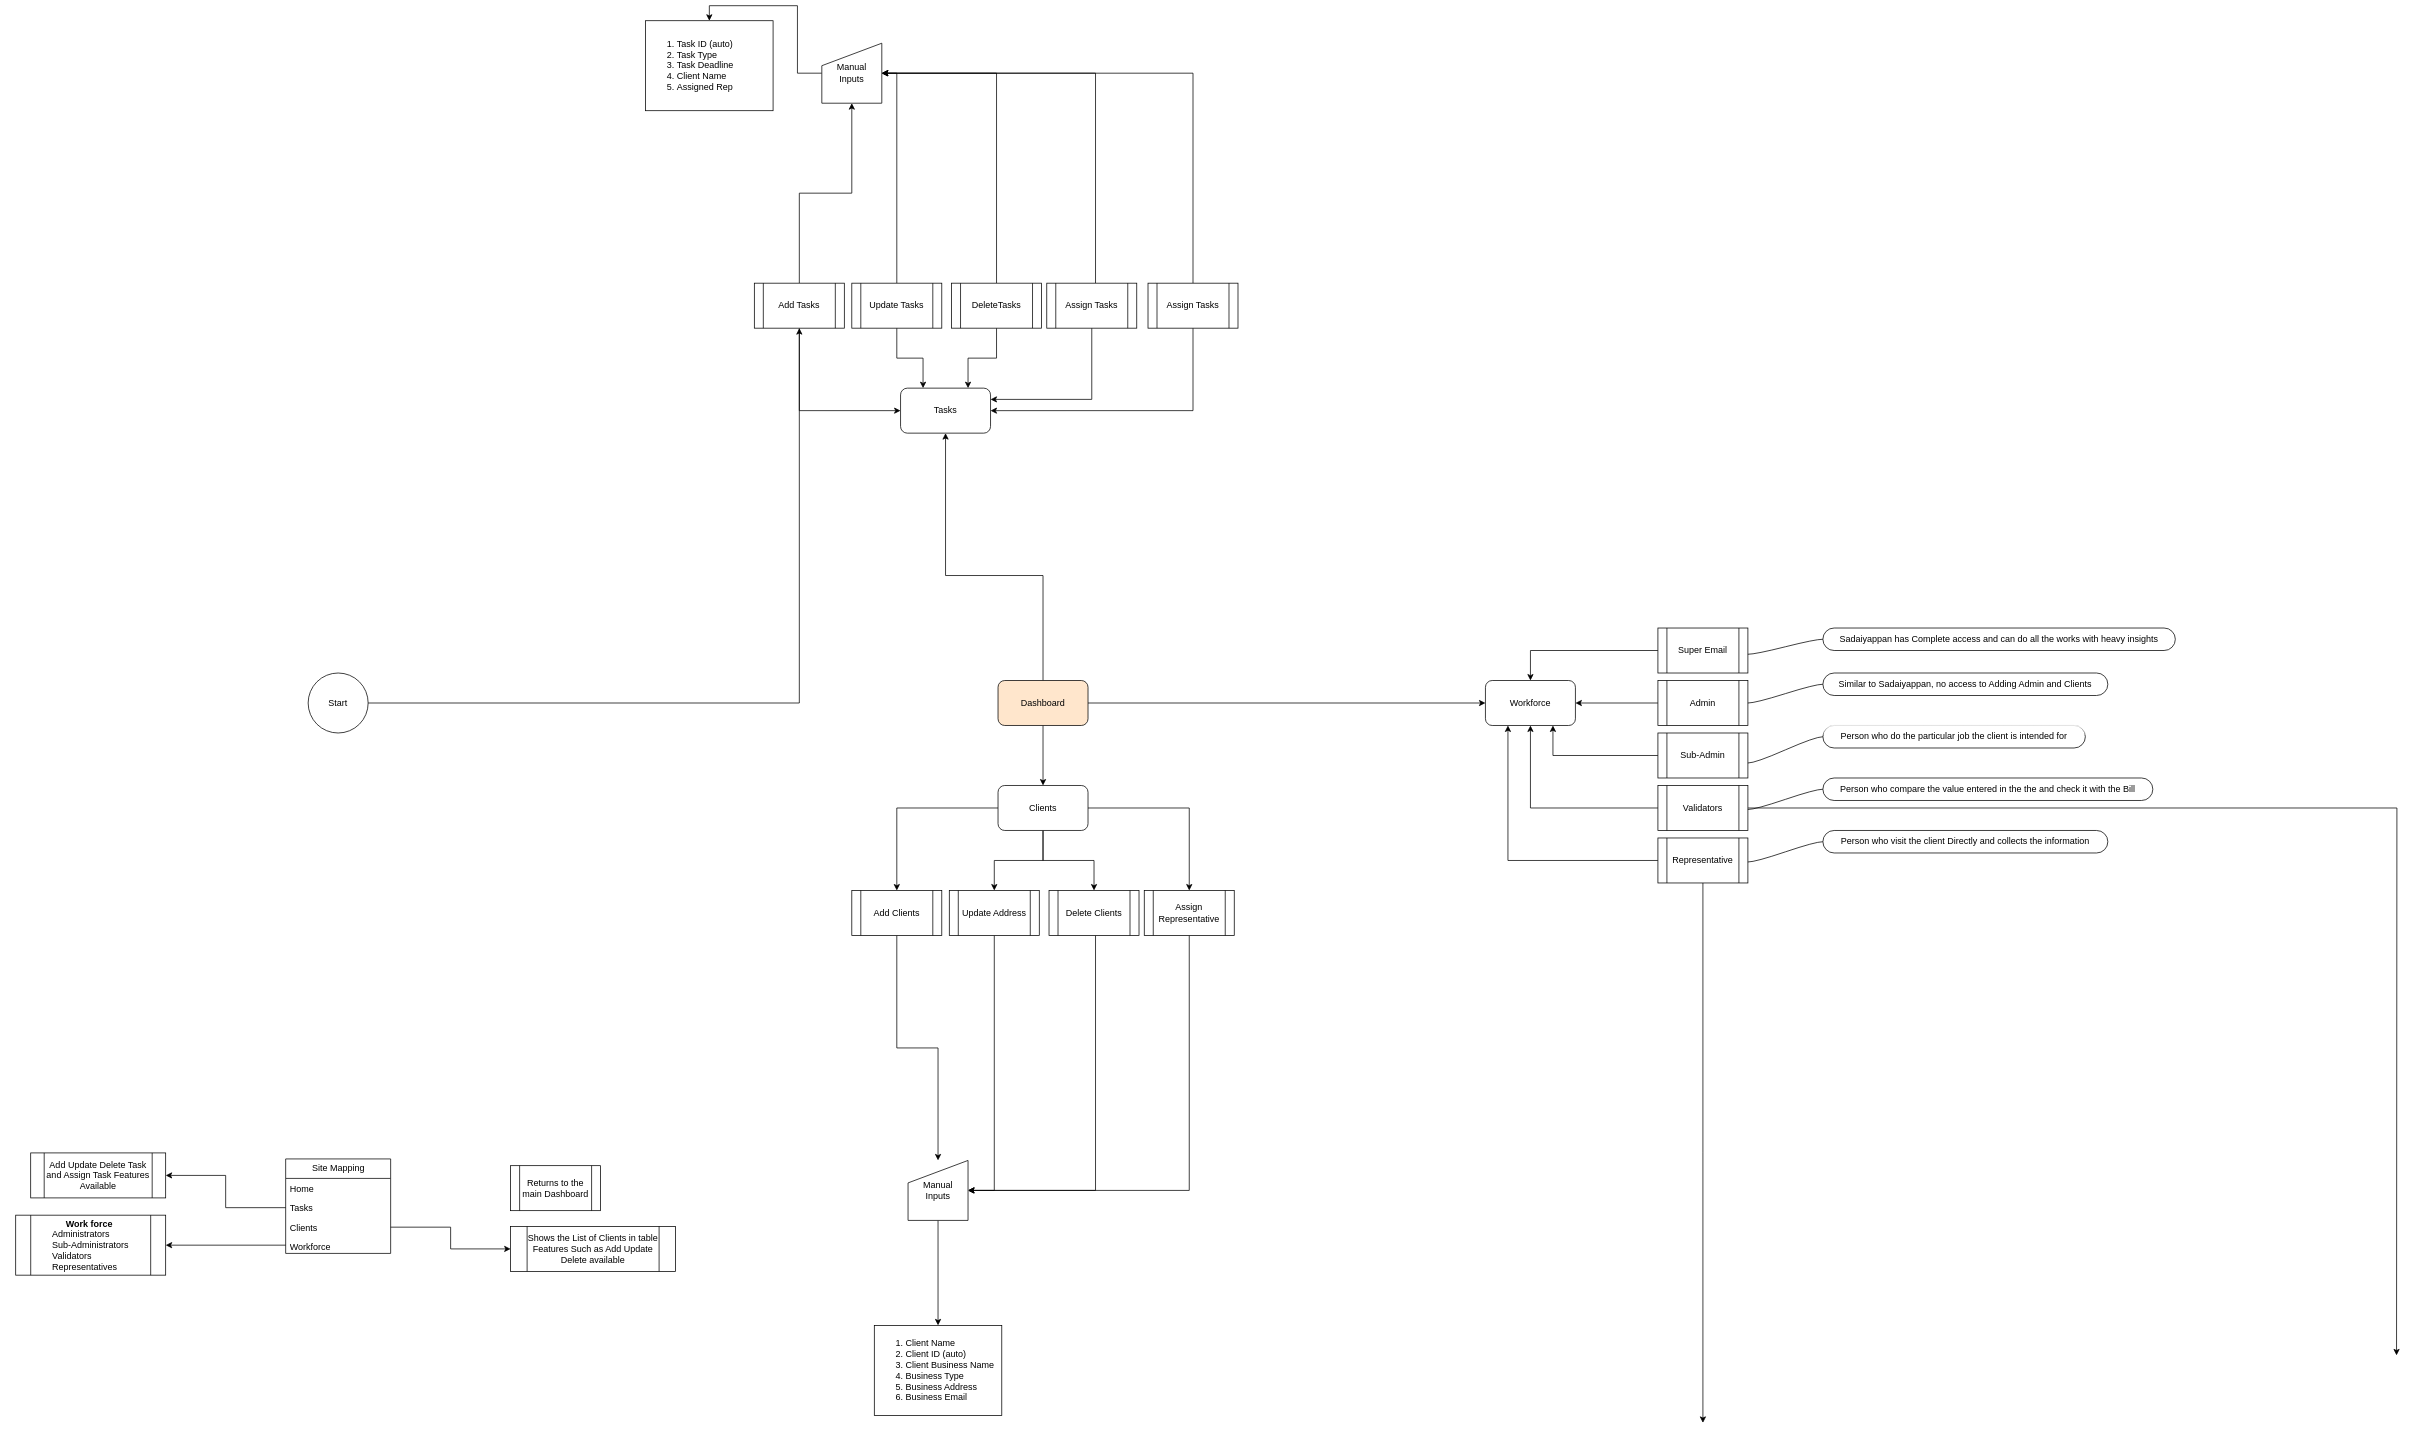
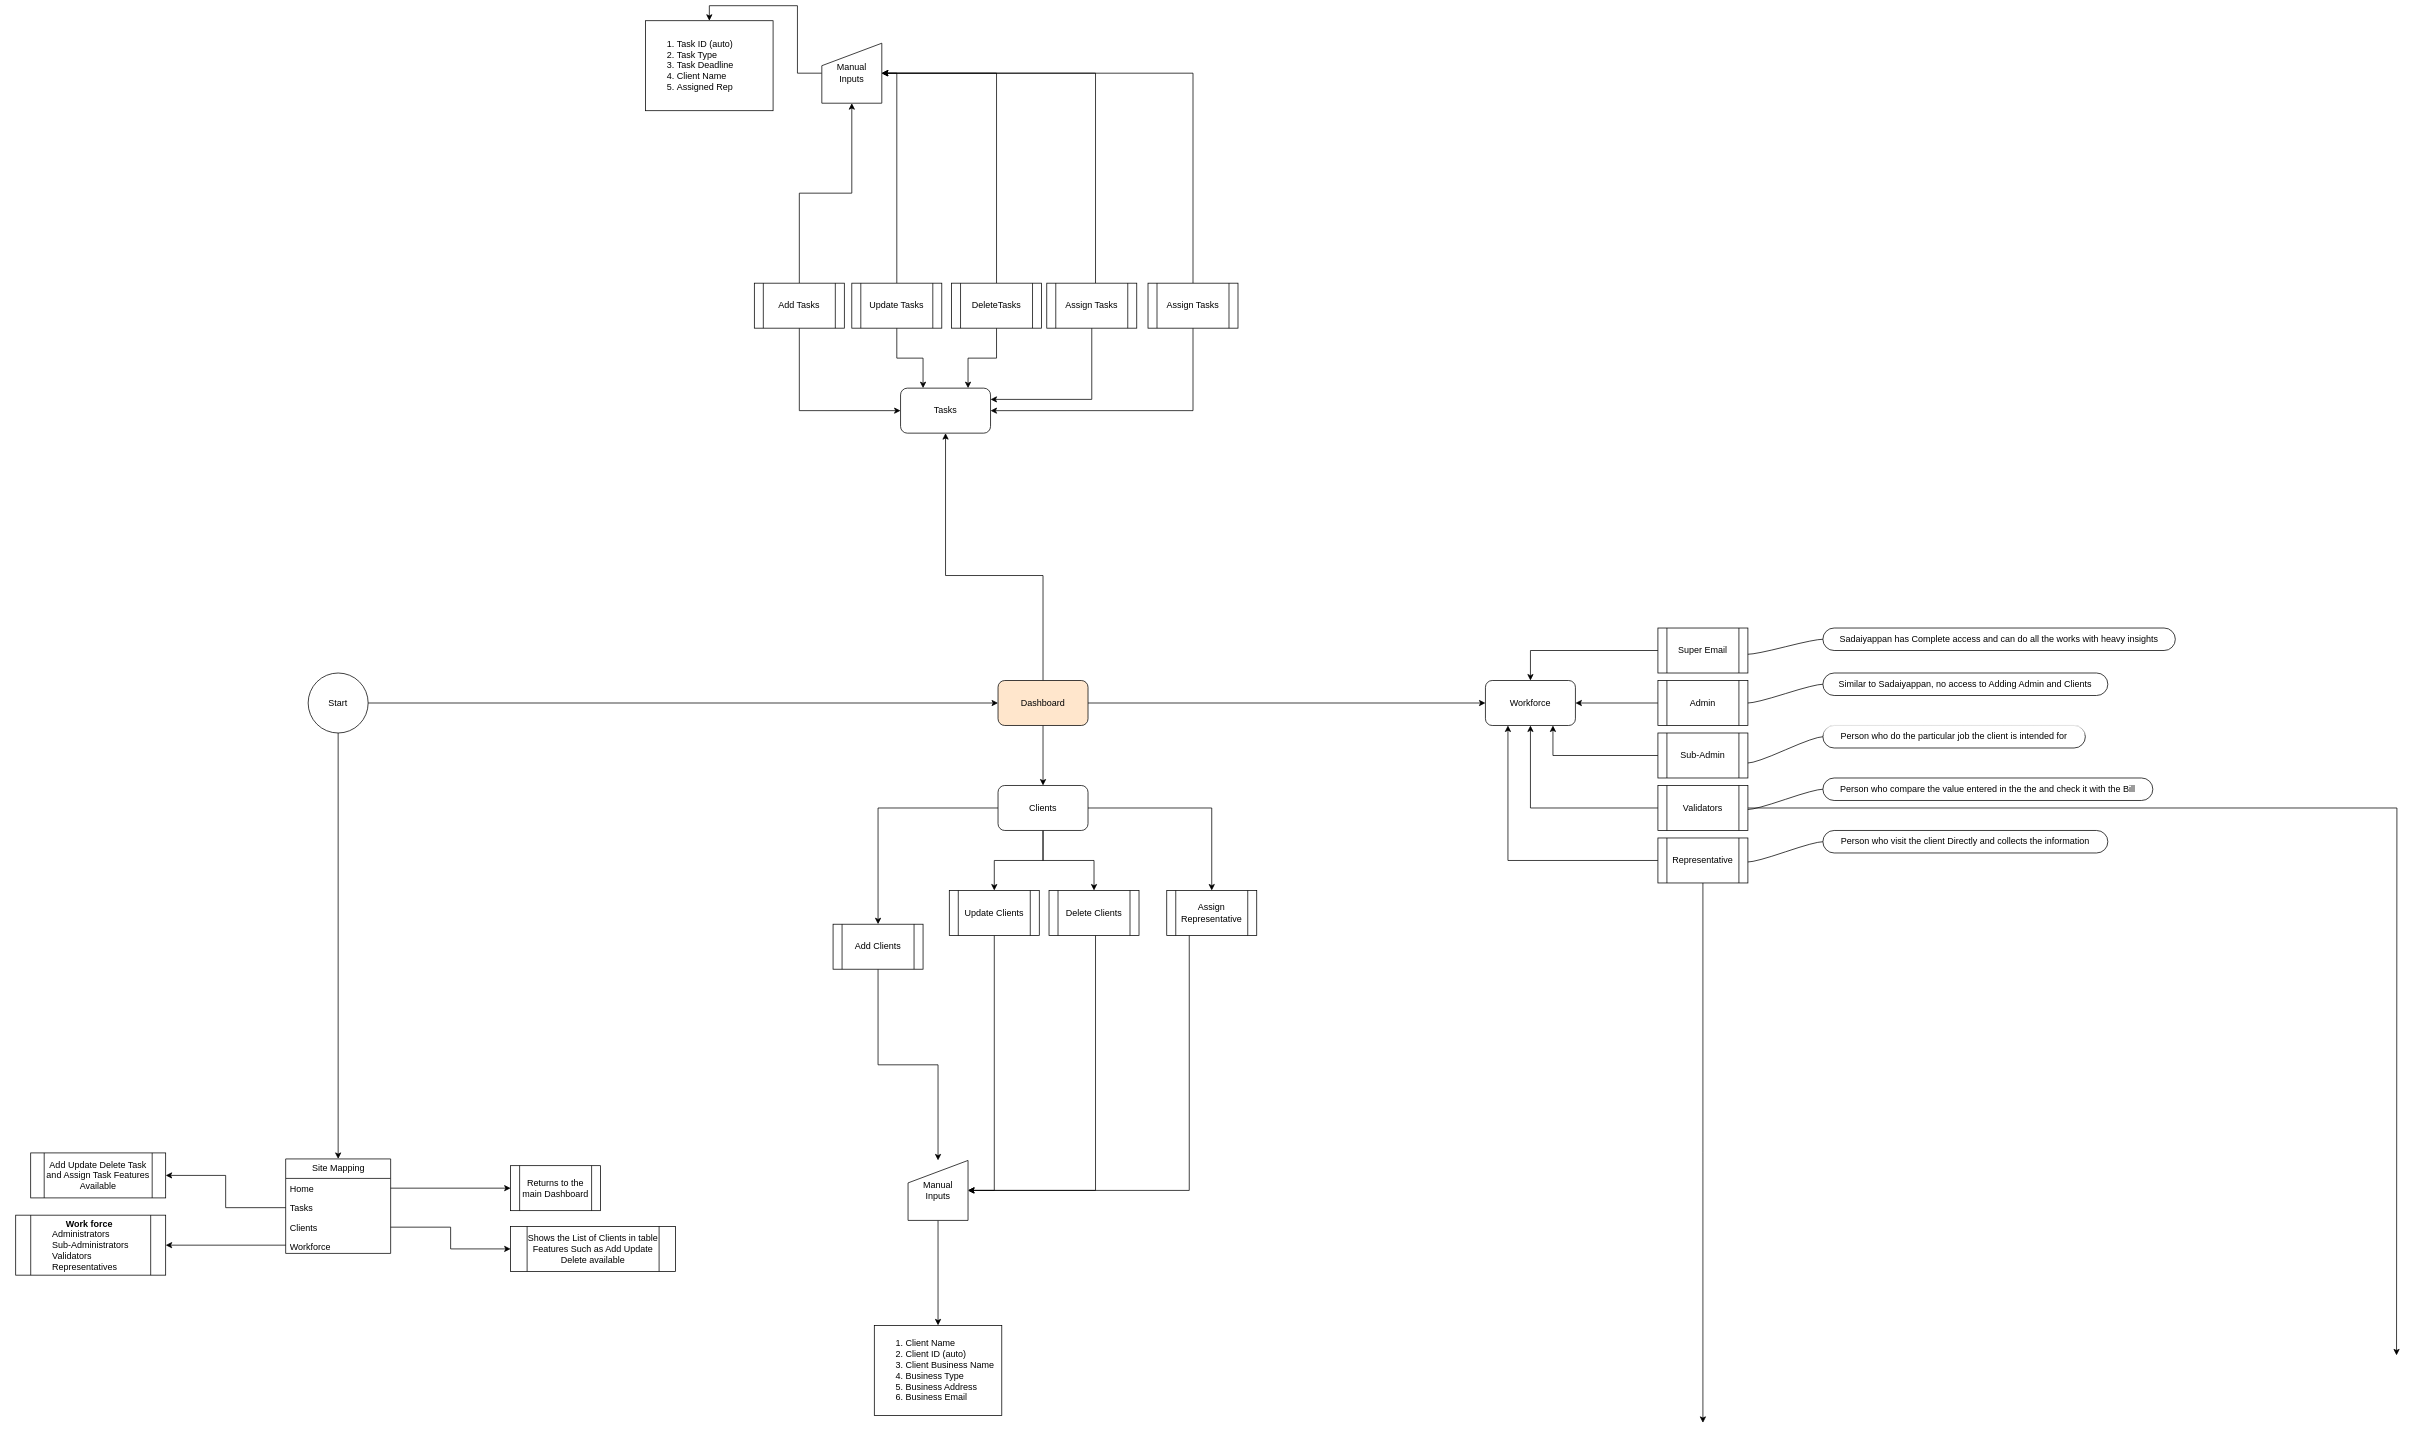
edge "Start" -> "Add Tasks": now "Start" -> "Site Mapping"
edge "Start" -> "Dashboard": added
node "Add Clients": moved (897, 913) -> (878, 947)
node "Update Address": label "Update Address" -> "Update Clients"
node "Assign Representative": moved (1189, 913) -> (1212, 913)
edge "Home" -> "Returns to the main Dashboard": added
